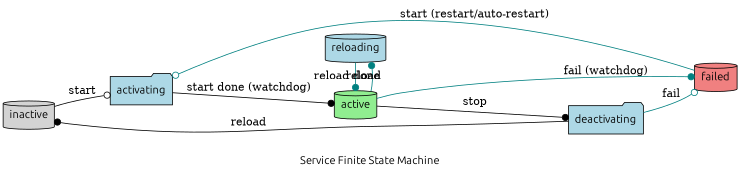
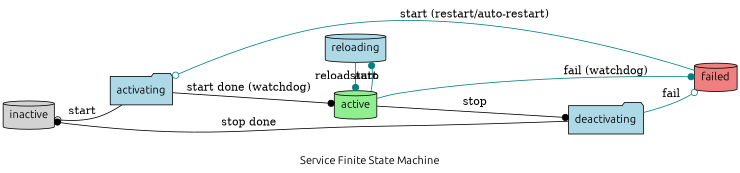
edge "reloading" -> "active": label "reload done" -> "reload auto"
edge "active" -> "reloading": label "reload" -> "start"
edge "inactive" -> "activating": reversed
edge "deactivating" -> "inactive": label "reload" -> "stop done"
